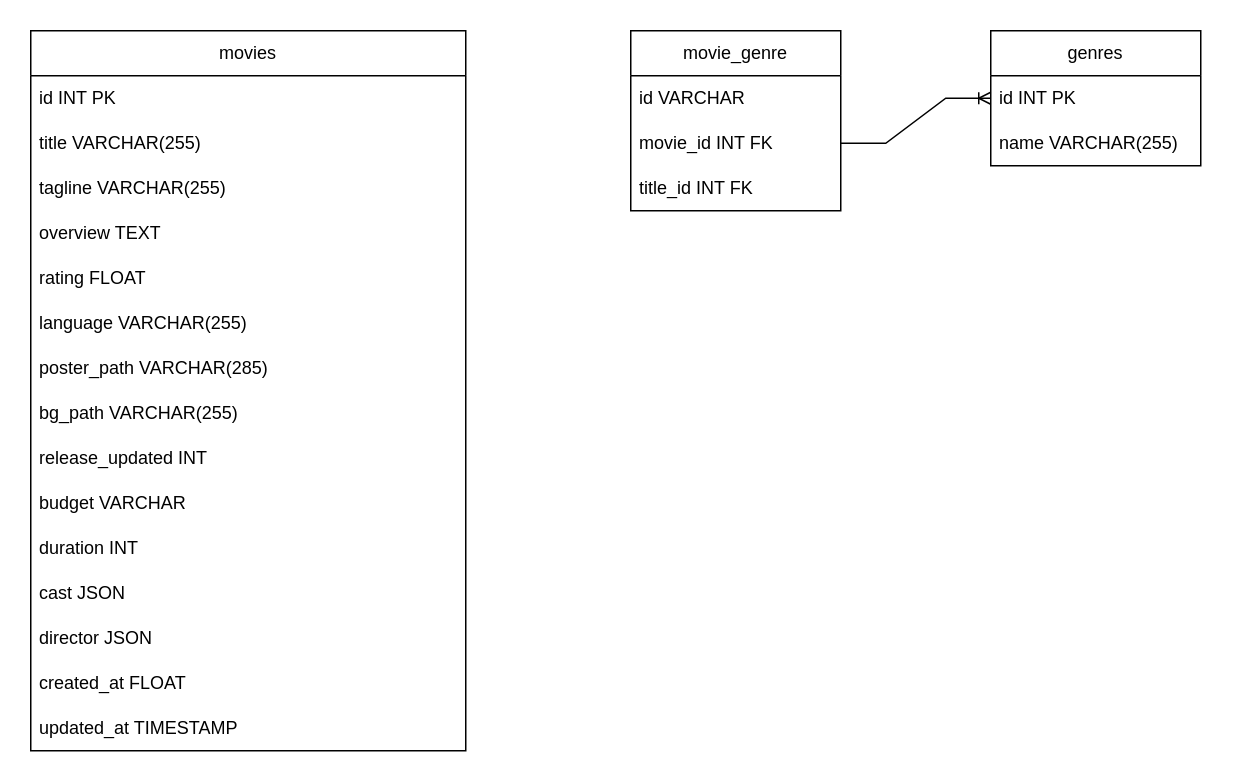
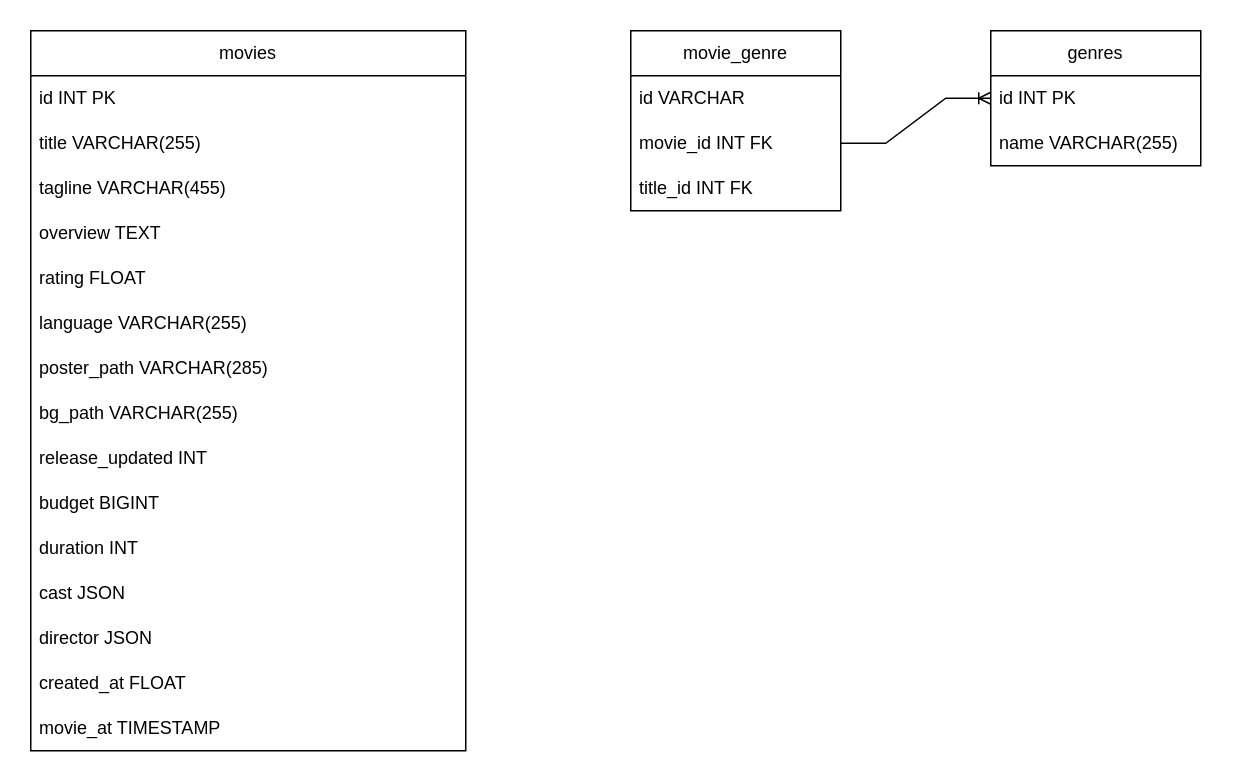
node "tagline VARCHAR(255)": label "tagline VARCHAR(255)" -> "tagline VARCHAR(455)"
node "budget VARCHAR": label "budget VARCHAR" -> "budget BIGINT"
node "updated_at TIMESTAMP": label "updated_at TIMESTAMP" -> "movie_at TIMESTAMP"
